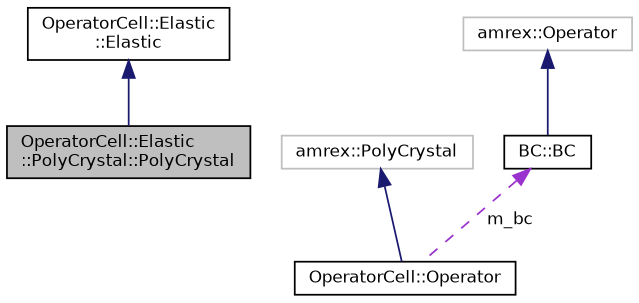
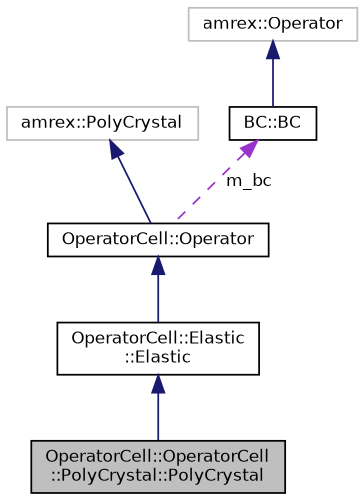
node "OperatorCell::Elastic ::PolyCrystal::PolyCrystal": label "OperatorCell::Elastic ::PolyCrystal::PolyCrystal" -> "OperatorCell::OperatorCell ::PolyCrystal::PolyCrystal"
edge "OperatorCell::Elastic ::Elastic" -> "OperatorCell::Operator": added
